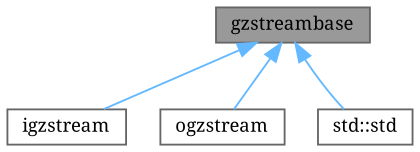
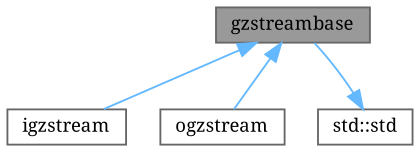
edge "std::std" -> "gzstreambase": reversed
